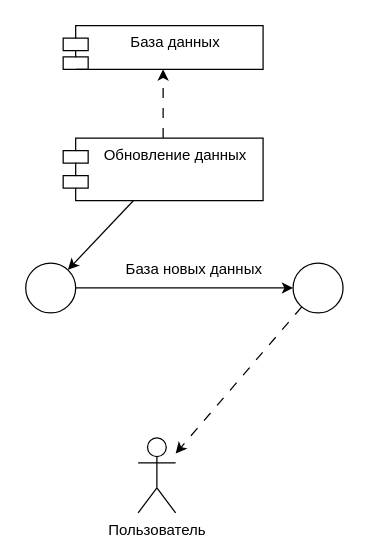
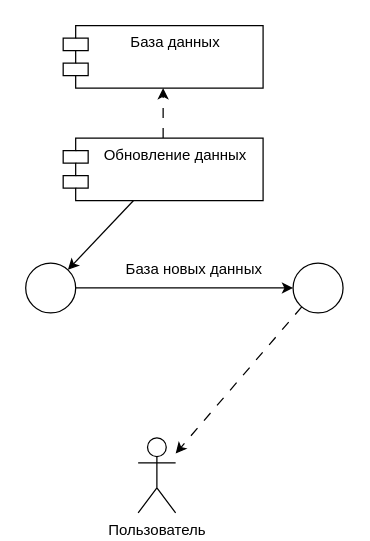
node "База данных": size 200x44 -> 200x63
